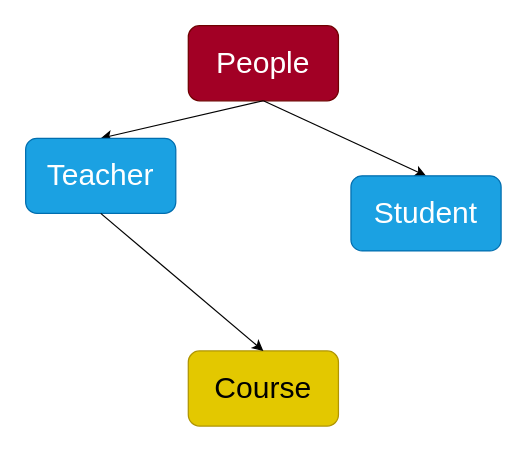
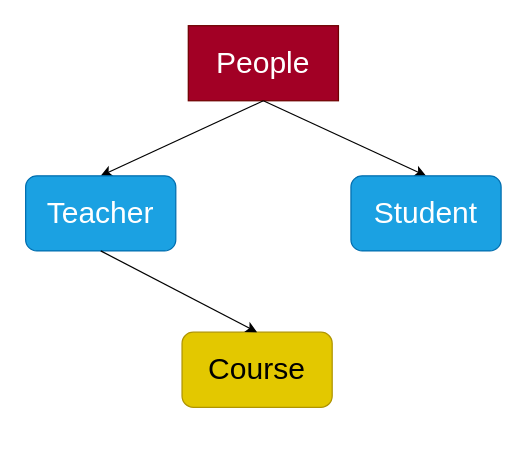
node "People": shape rounded rectangle -> rectangle
node "Teacher": moved (101, 176) -> (101, 213)
node "Course": moved (263, 388) -> (257, 369)
